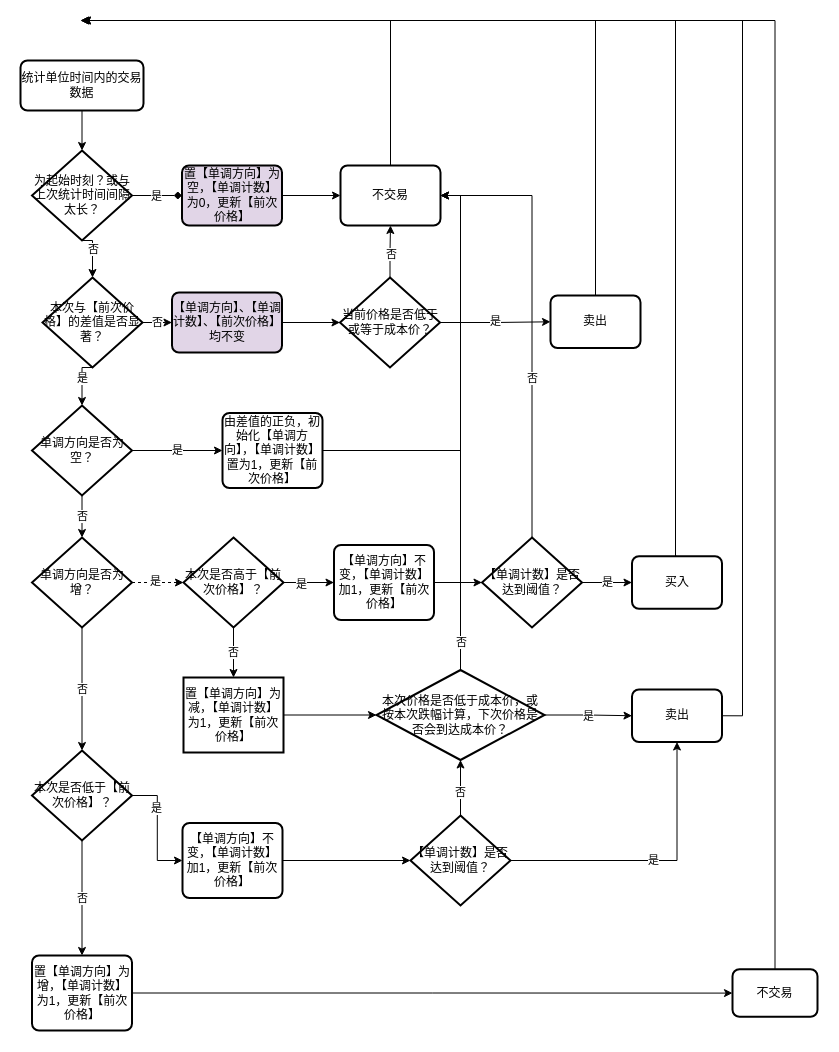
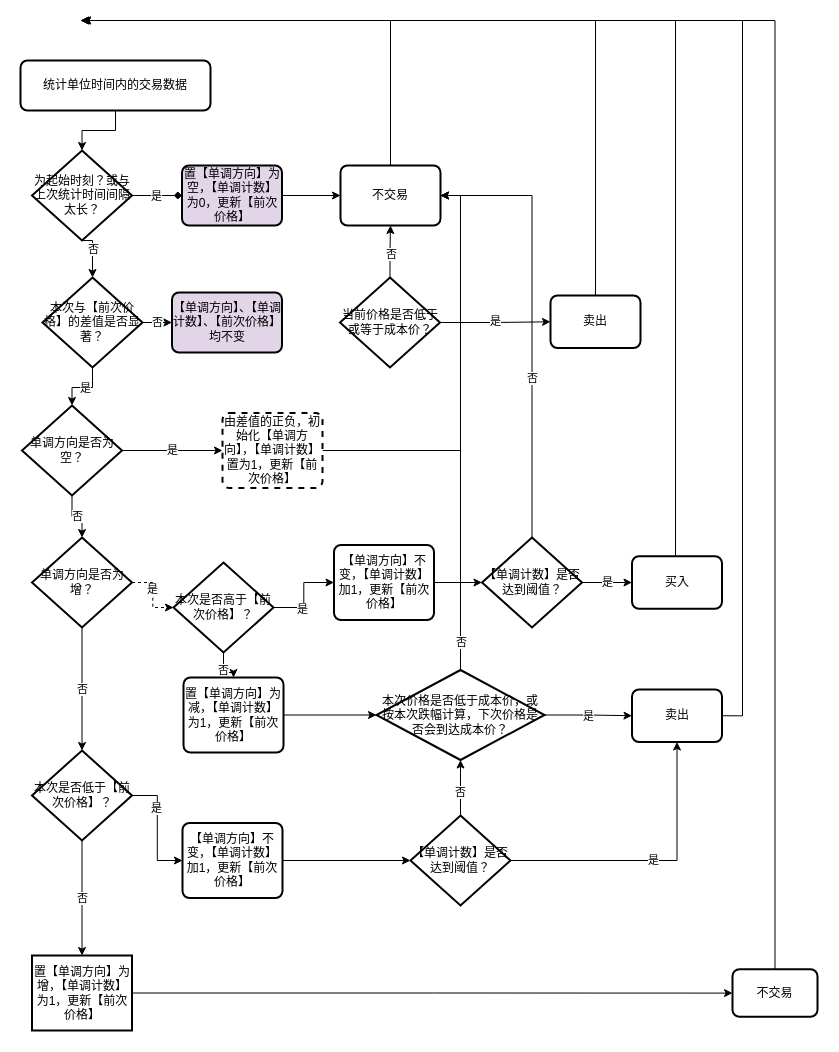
node "统计单位时间内的交易数据": size 123x50 -> 190x50
edge "【单调方向】、【单调计数】、【前次价格】均不变" -> "当前价格是否低于或等于成本价？": removed
node "单调方向是否为空？": moved (82, 451) -> (72, 451)
node "由差值的正负，初始化【单调方向】，【单调计数】置为1，更新【前次价格】": style solid -> dashed
node "本次是否高于【前次价格】？": moved (234, 583) -> (224, 608)
node "置【单调方向】为减，【单调计数】为1，更新【前次价格】": shape rectangle -> rounded rectangle
node "置【单调方向】为增，【单调计数】为1，更新【前次价格】": shape rounded rectangle -> rectangle
